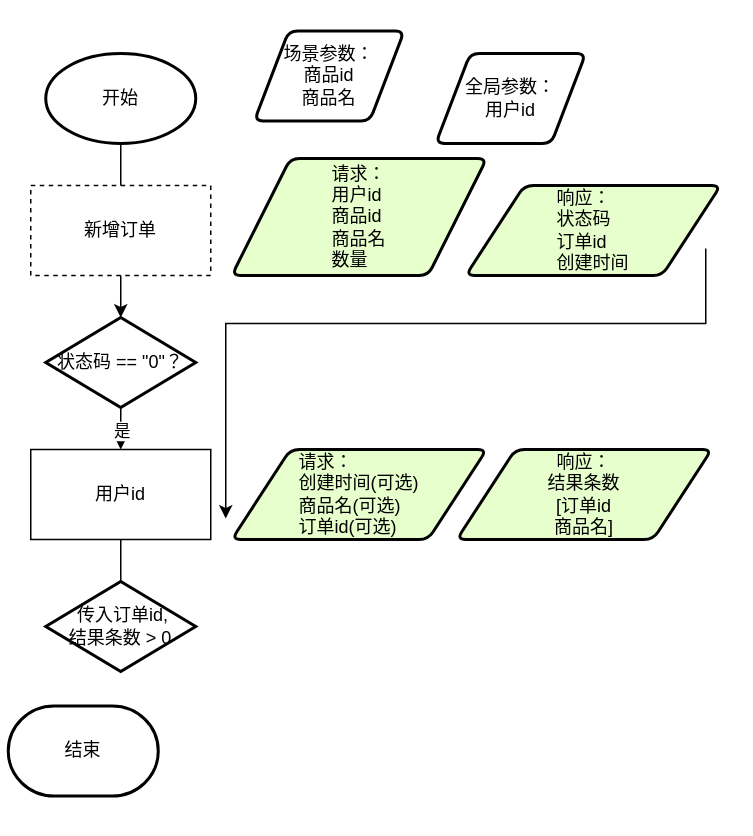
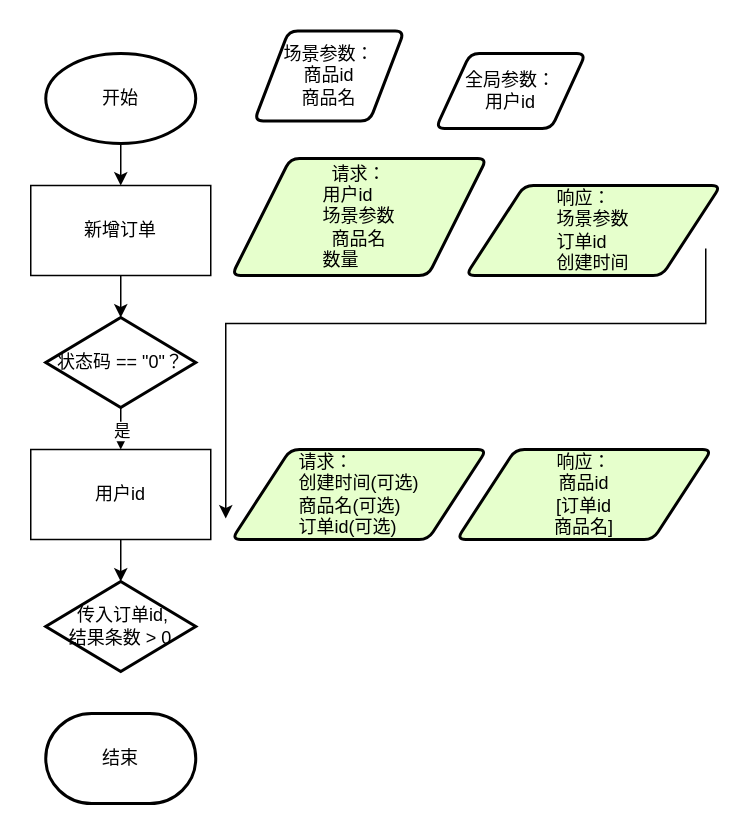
node "全局参数： 用户id": size 150x90 -> 150x75
edge "开始" -- "新增订单": arrowhead none -> classic
node "请求： 用户id 商品id 商品名 数量": label "请求： 用户id 商品id 商品名 数量" -> "请求： 用户id 场景参数 商品名 数量"
node "新增订单": style dashed -> solid
node "响应： 状态码 订单id 创建时间": label "响应： 状态码 订单id 创建时间" -> "响应： 场景参数 订单id 创建时间"
node "响应： 结果条数 [订单id 商品名]": label "响应： 结果条数 [订单id 商品名]" -> "响应： 商品id [订单id 商品名]"
edge "用户id" -- "传入订单id, 结果条数 > 0": arrowhead none -> classic
node "结束": moved (83, 751) -> (121, 758)
